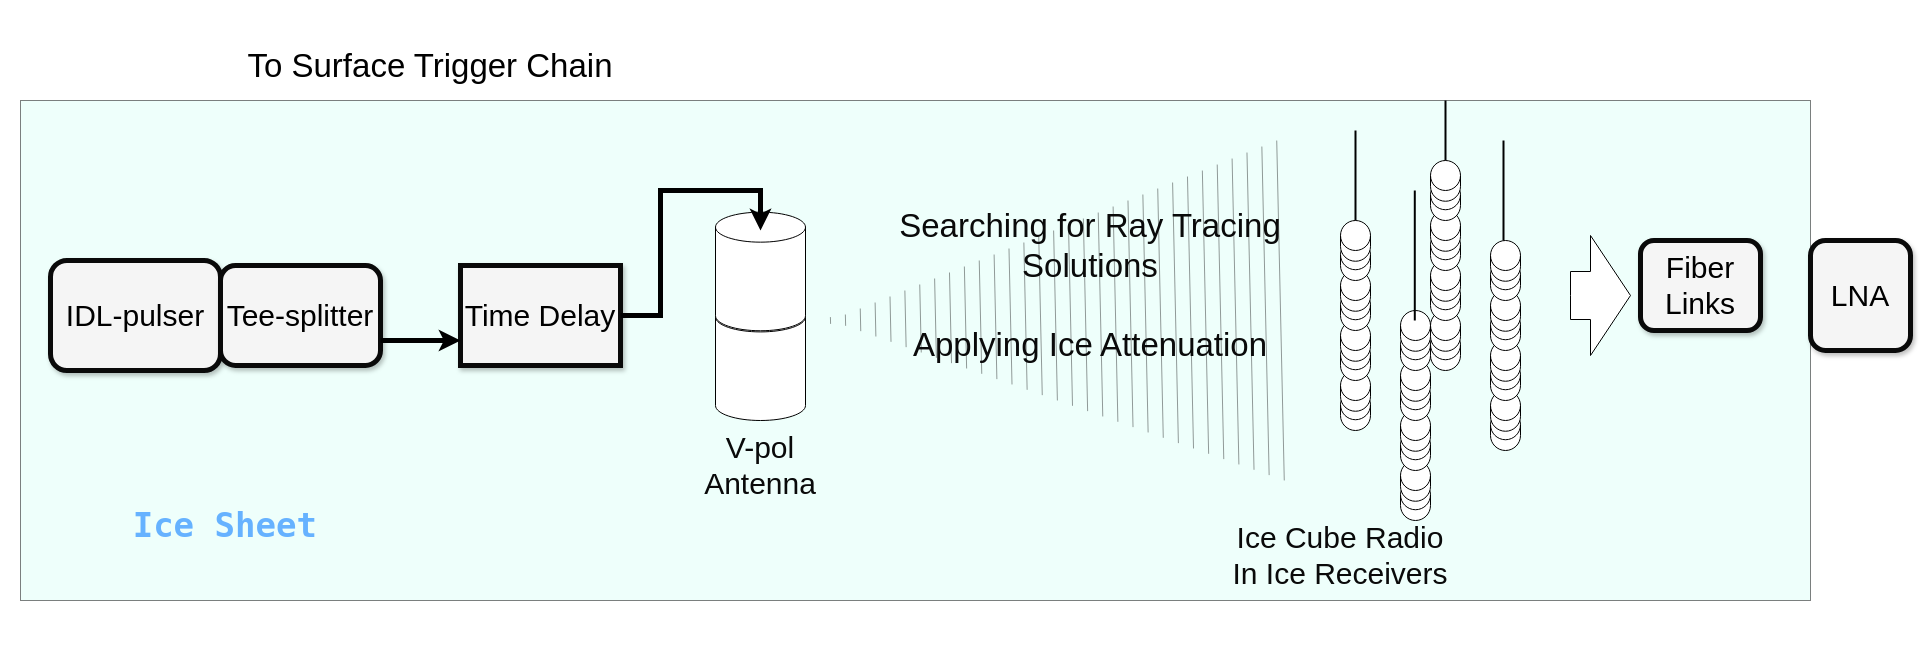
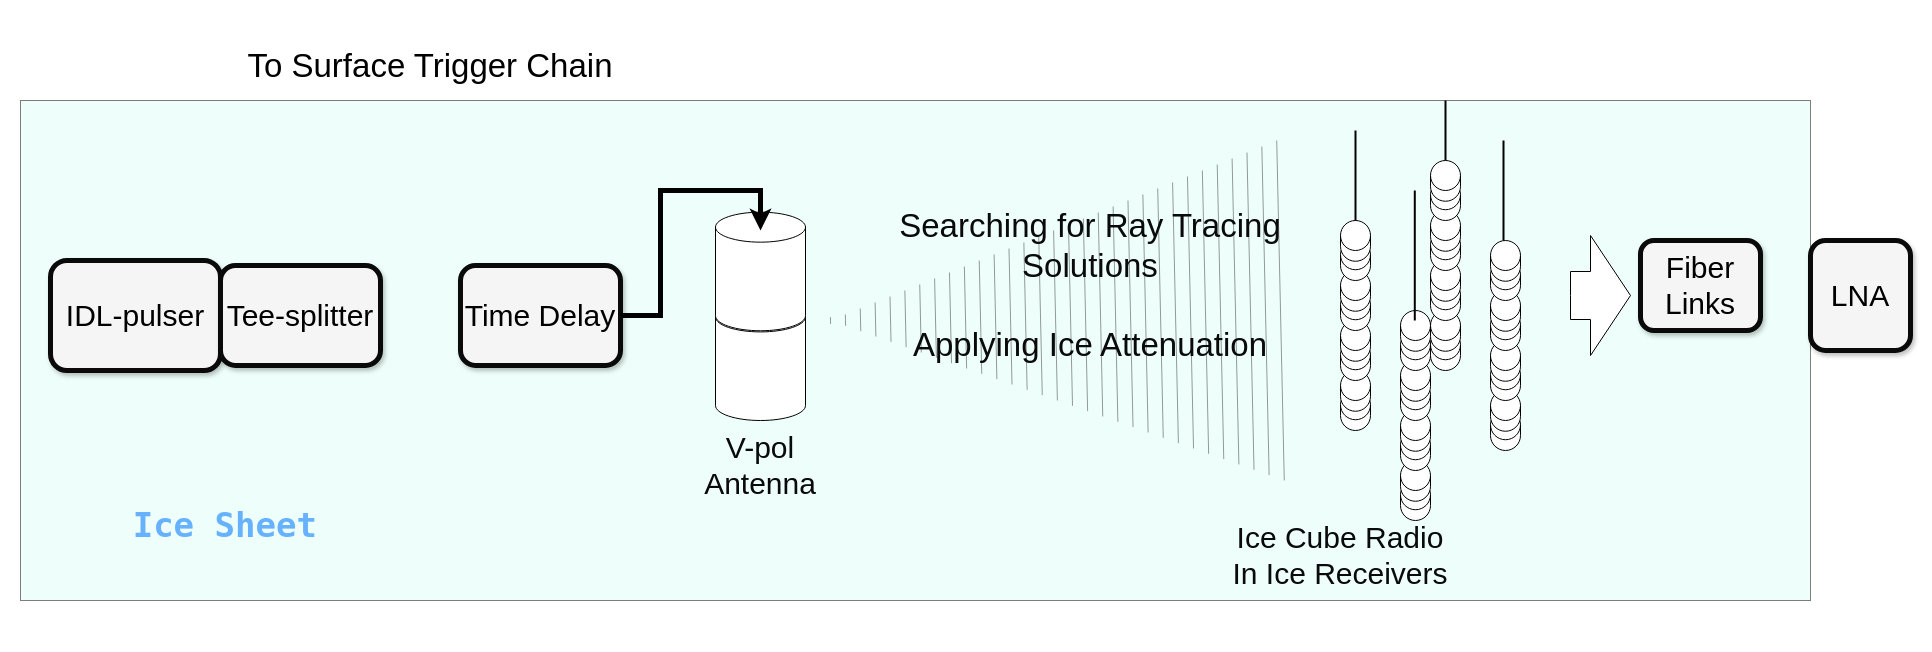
node "Time Delay": shape rectangle -> rounded rectangle
edge "Tee-splitter" -> "Time Delay": removed
